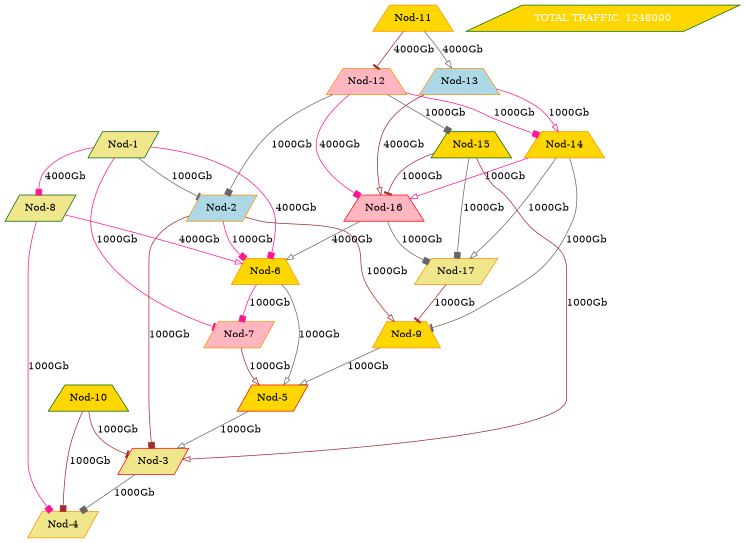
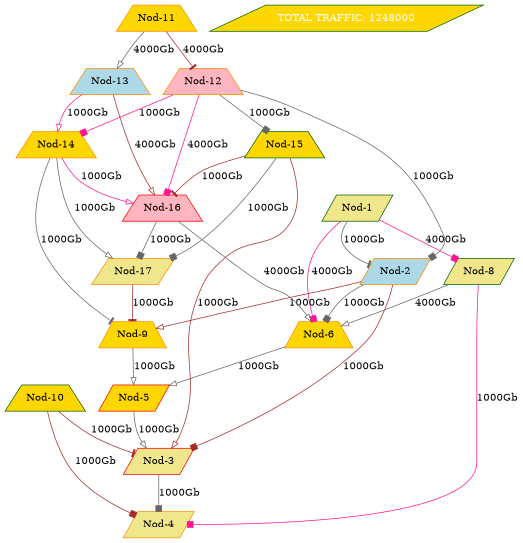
edge "Nod-8" -> "Nod-6": color deeppink -> gray40
edge "Nod-2" -> "Nod-6": color deeppink -> gray40
node "Nod-7": removed
